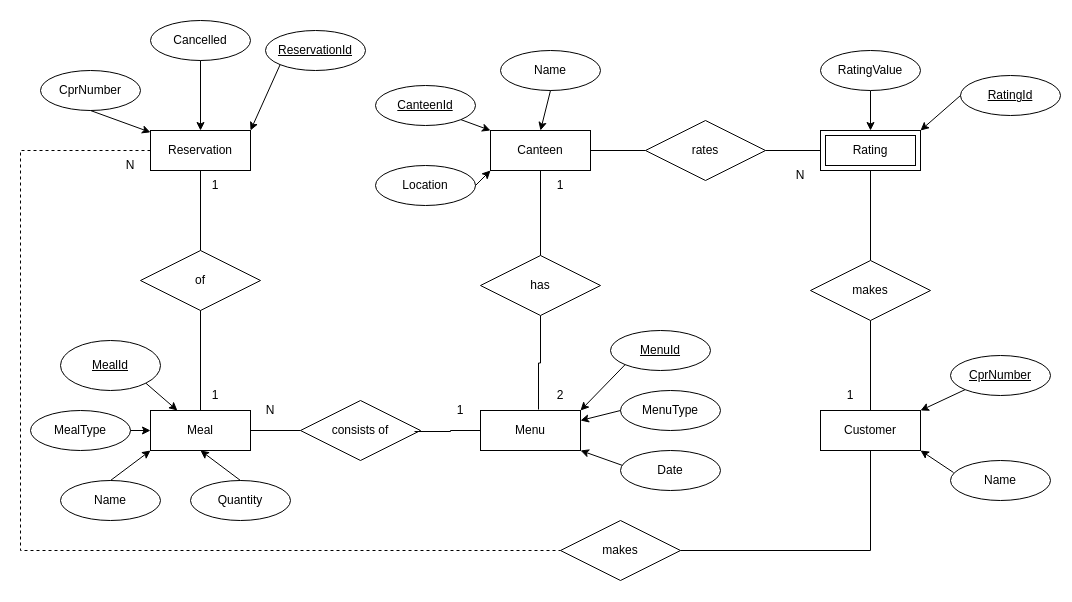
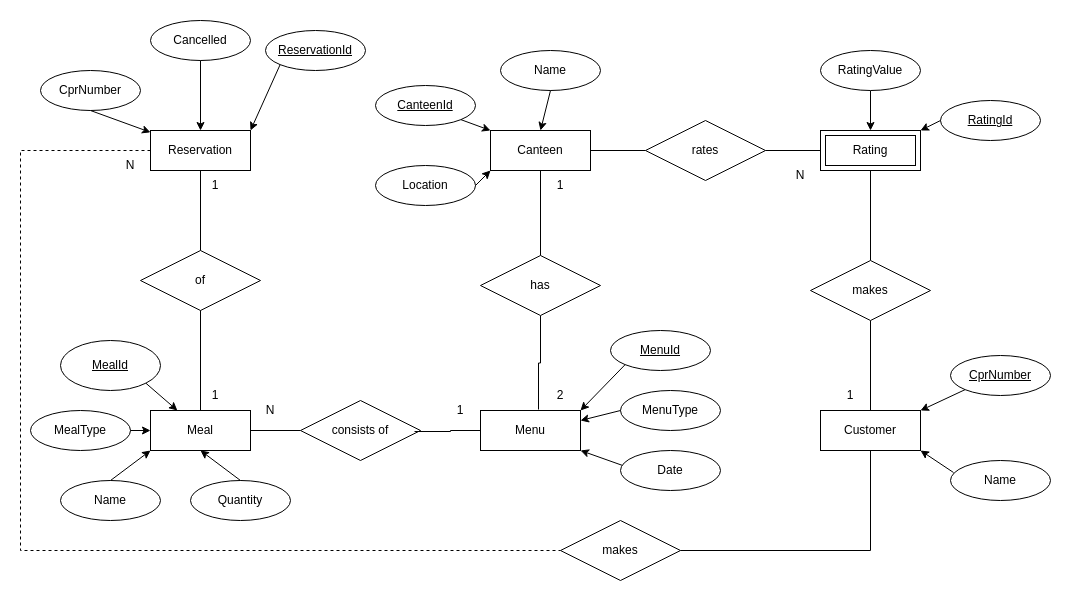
node "RatingId": moved (1011, 96) -> (991, 121)
